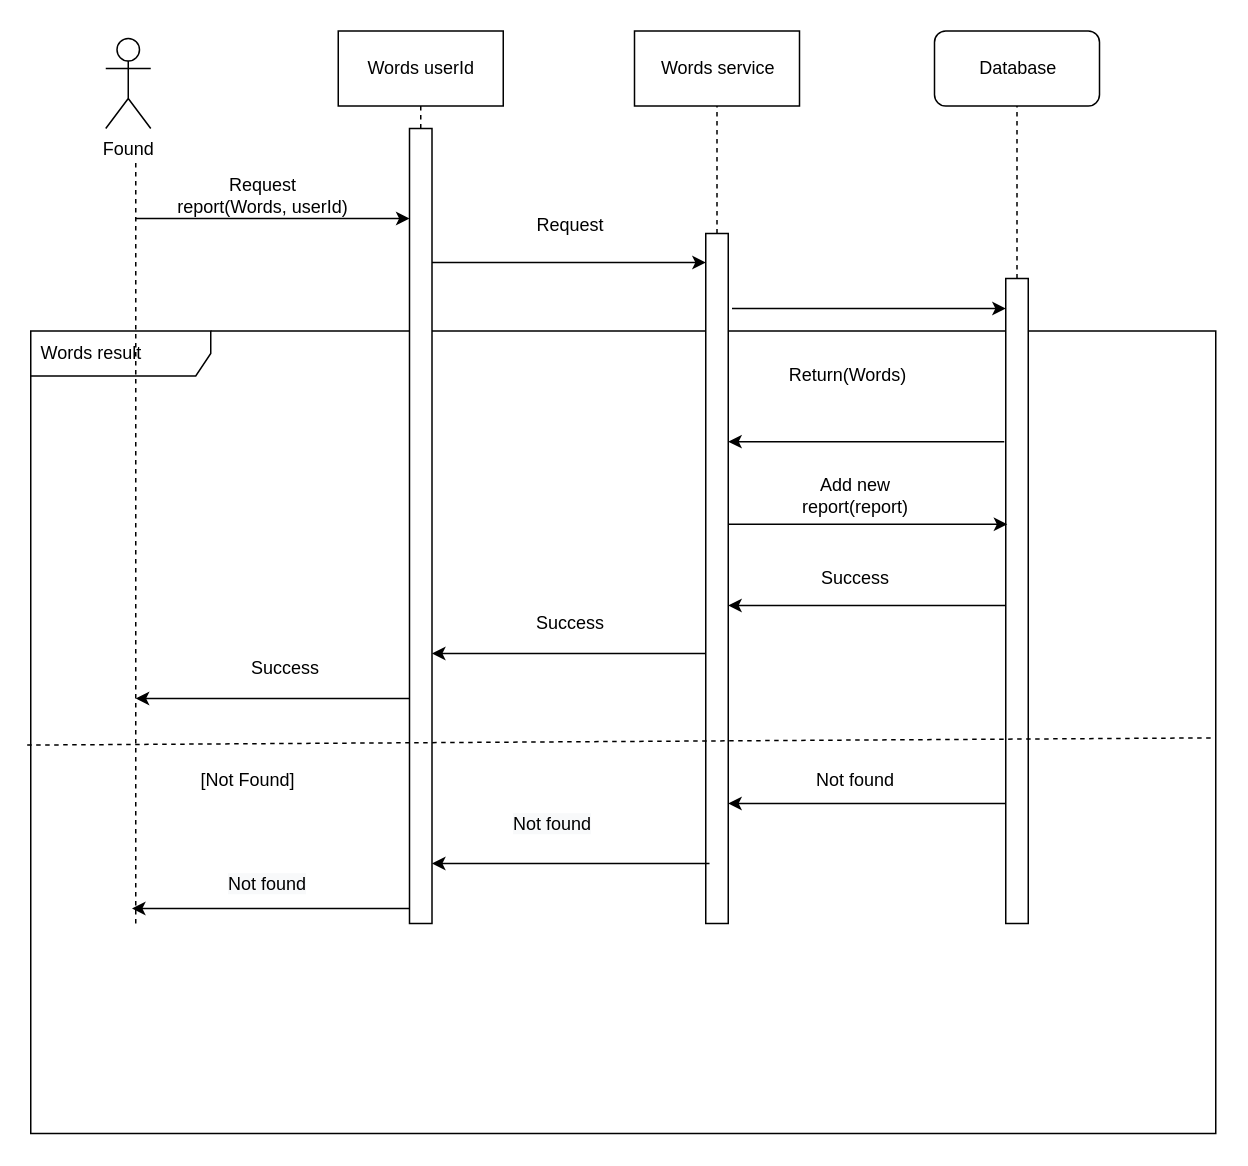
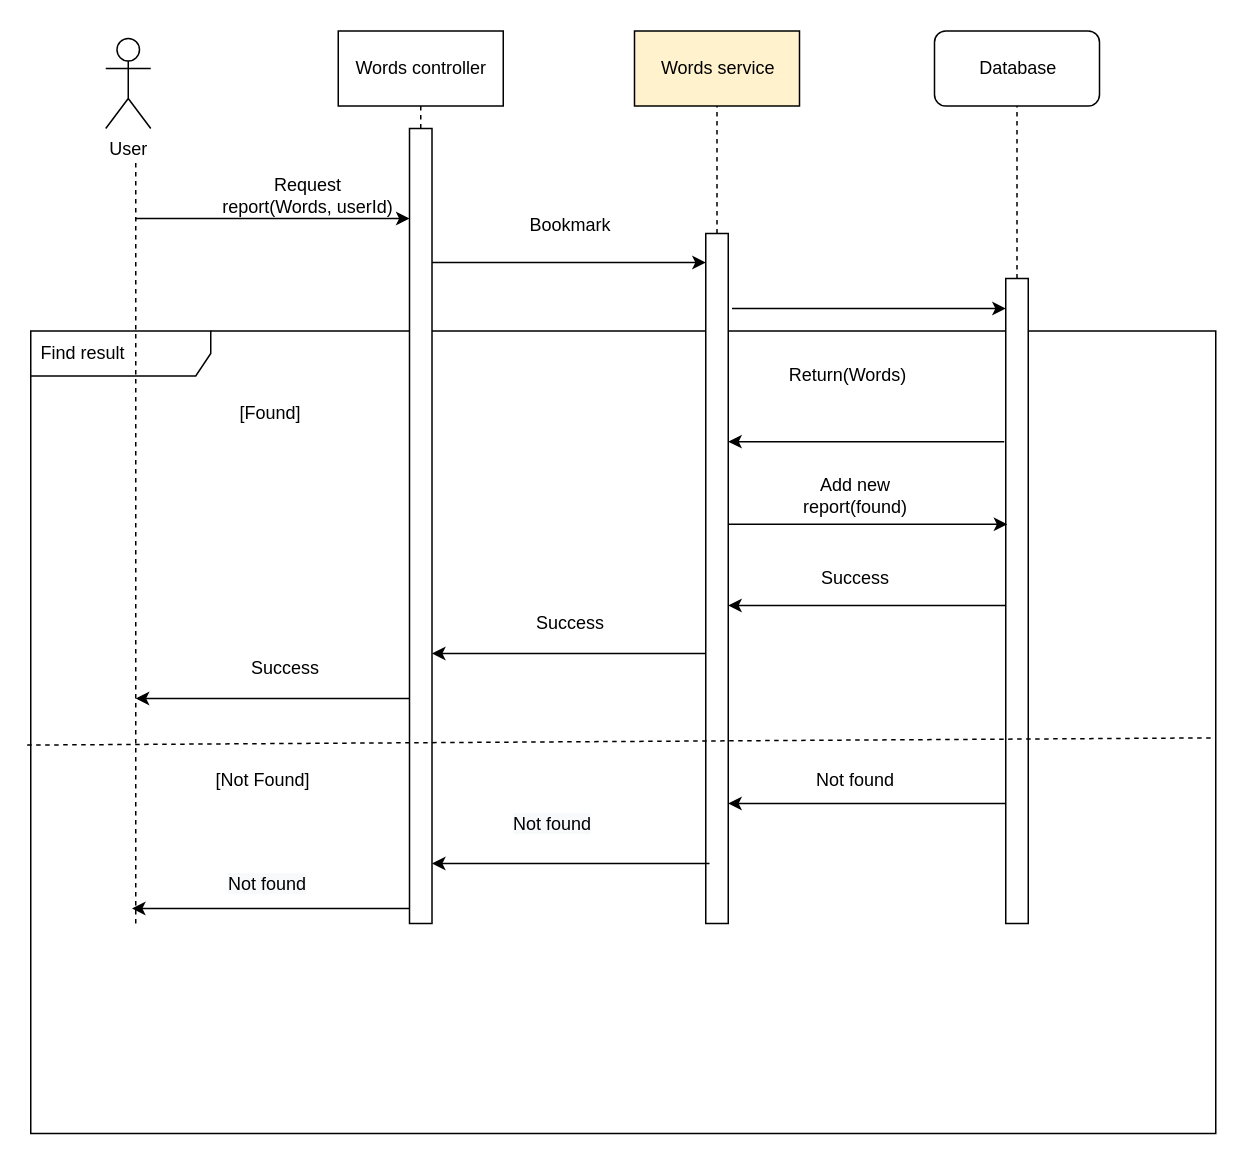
node "Words userId": label "Words userId" -> "Words controller"
node "Words service": fillcolor #ffffff -> #fff2cc
node "Found": label "Found" -> "User"
node "Request report(Words, userId)": moved (263, 196) -> (308, 196)
node "Request": label "Request" -> "Bookmark"
node "Words result": label "Words result" -> "Find result"
node "[Found]": added
node "Add new report(report)": label "Add new report(report)" -> "Add new report(found)"
node "[Not Found]": moved (248, 781) -> (263, 781)
